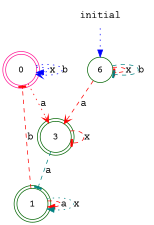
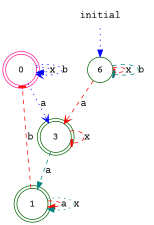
edge "0" -> "3": color red -> blue
edge "3" -> "1": arrowhead tee -> normal
